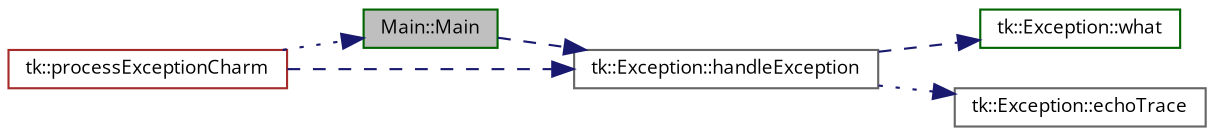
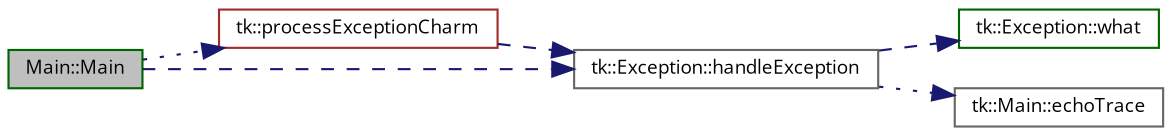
edge "tk::processExceptionCharm" -> "Main::Main": reversed
node "tk::Exception::echoTrace": label "tk::Exception::echoTrace" -> "tk::Main::echoTrace"
